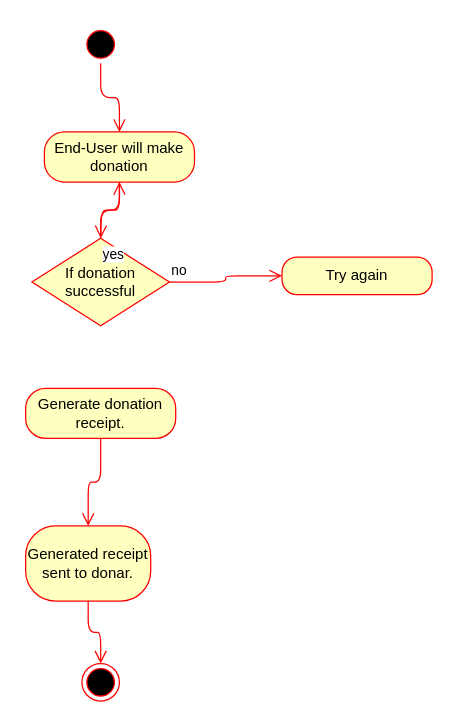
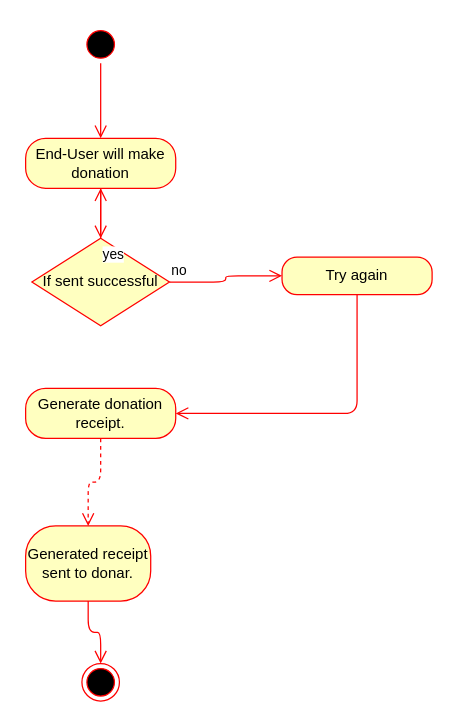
node "End-User will make donation": moved (119, 157) -> (101, 163)
node "If donation successful": label "If donation successful" -> "If sent successful"
edge "Try again" -> "Generate donation receipt.": added
edge "Generate donation receipt." -> "Generated receipt sent to donar.": style solid -> dashed
